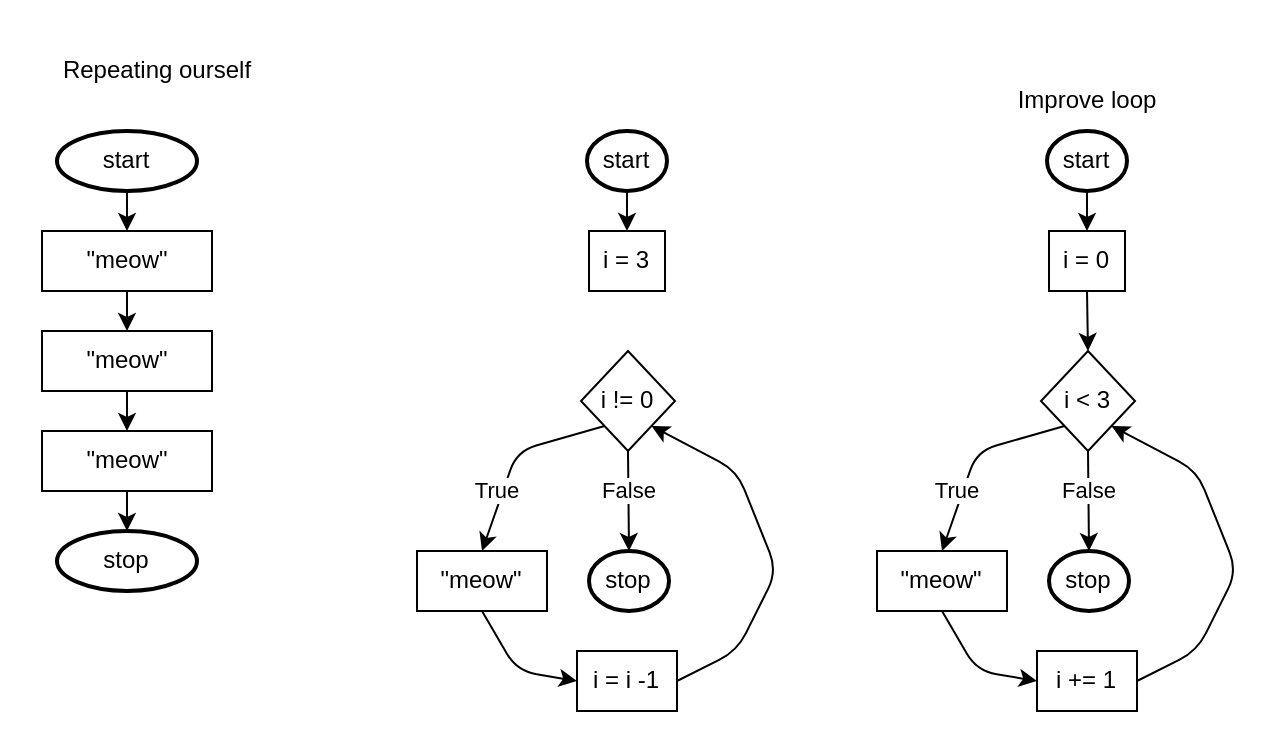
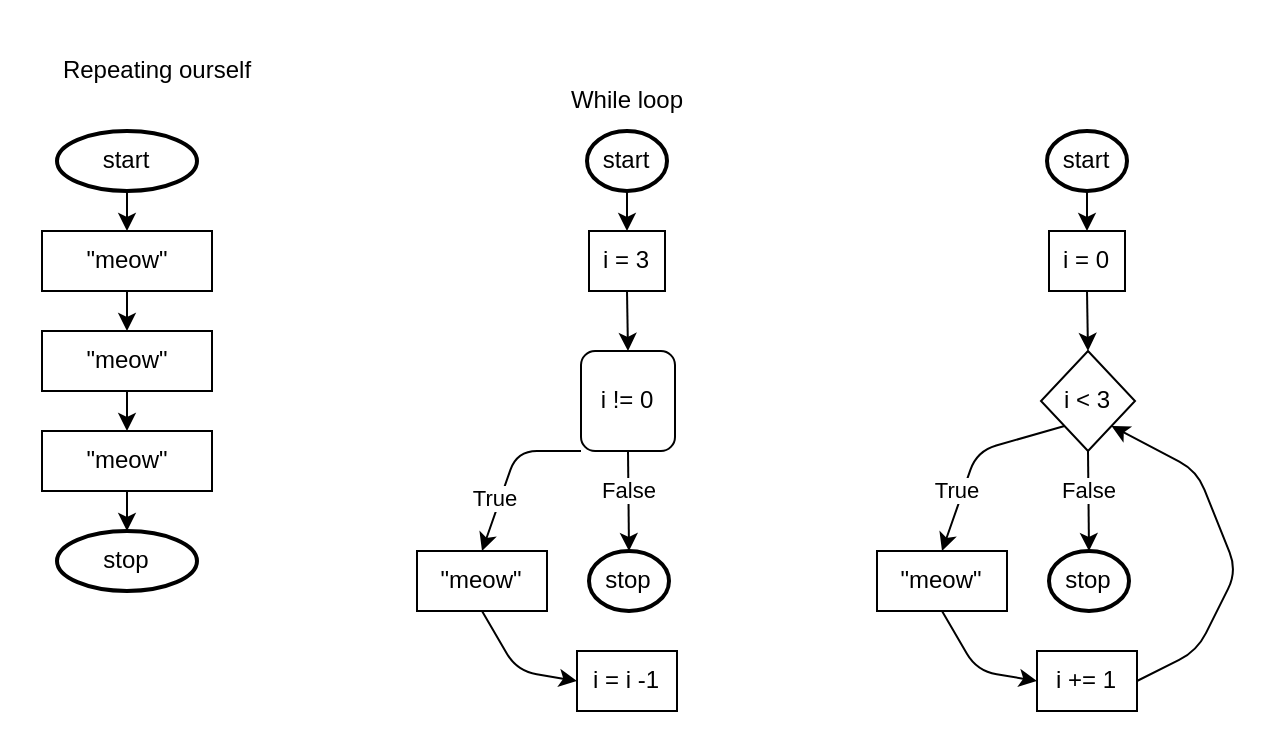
node "While loop": added
node "Improve loop": removed
edge "i = 3" -> "i != 0": added
node "i != 0": shape diamond -> rounded rectangle
edge "i = i -1" -> "i != 0": removed
